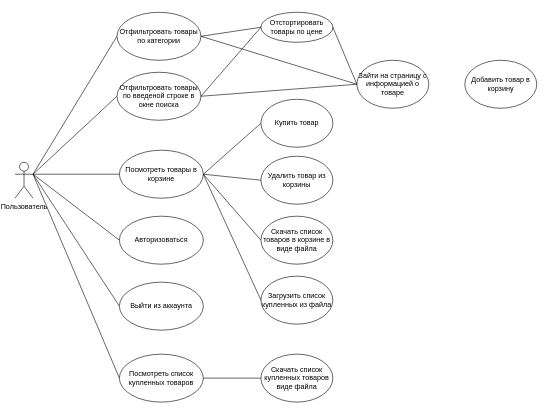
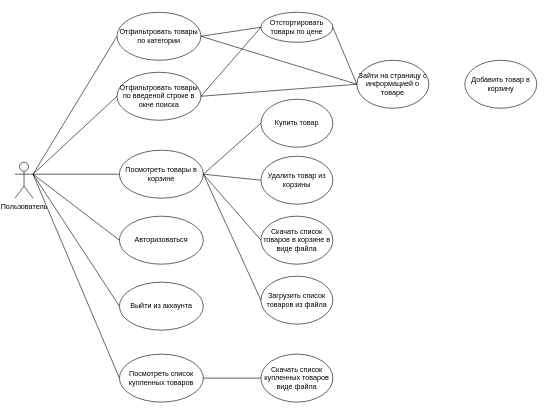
node "Загрузить список купленных из файла": label "Загрузить список купленных из файла" -> "Загрузить список товаров из файла"
